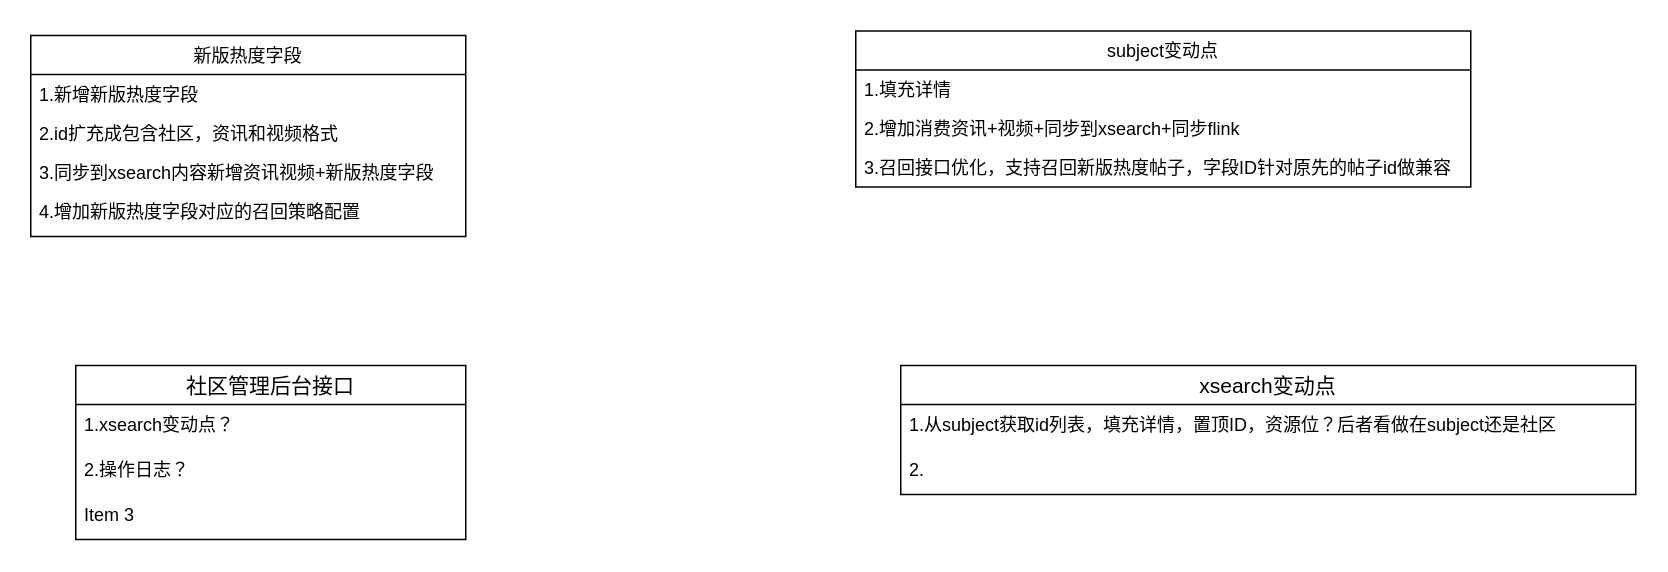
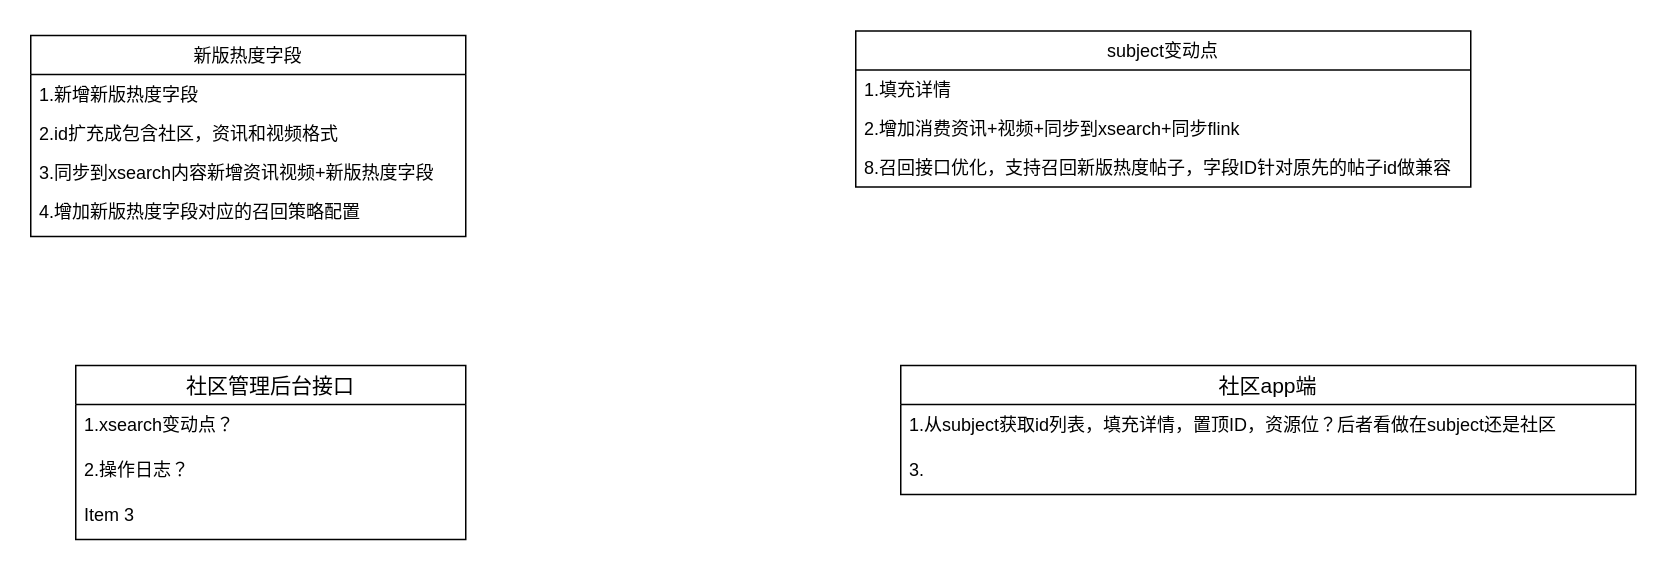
node "3.召回接口优化，支持召回新版热度帖子，字段ID针对原先的帖子id做兼容": label "3.召回接口优化，支持召回新版热度帖子，字段ID针对原先的帖子id做兼容" -> "8.召回接口优化，支持召回新版热度帖子，字段ID针对原先的帖子id做兼容"
node "xsearch变动点": label "xsearch变动点" -> "社区app端"
node "2.": label "2." -> "3."
